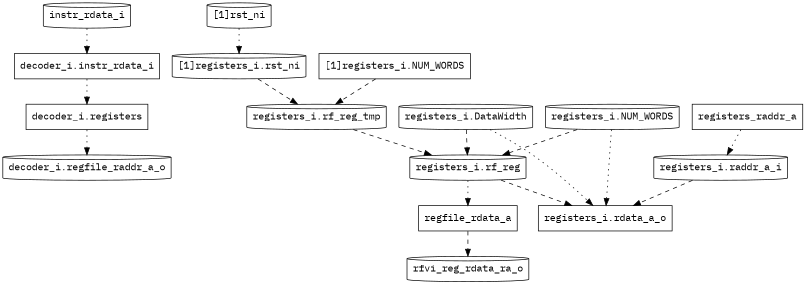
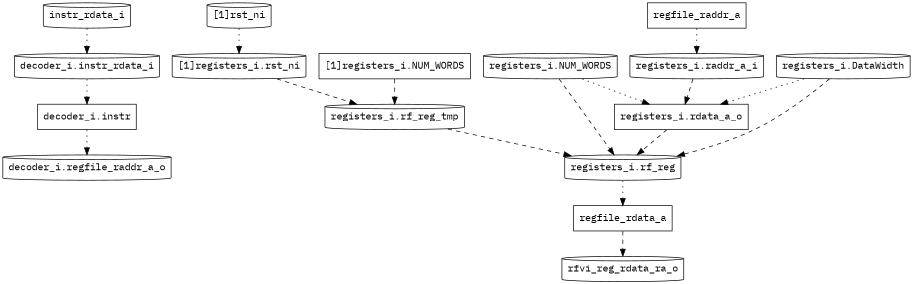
node "decoder_i.instr_rdata_i": shape box -> cylinder
node "decoder_i.registers": label "decoder_i.registers" -> "decoder_i.instr"
node "registers_raddr_a": label "registers_raddr_a" -> "regfile_raddr_a"
edge "registers_i.rf_reg" -> "registers_i.rdata_a_o": reversed
